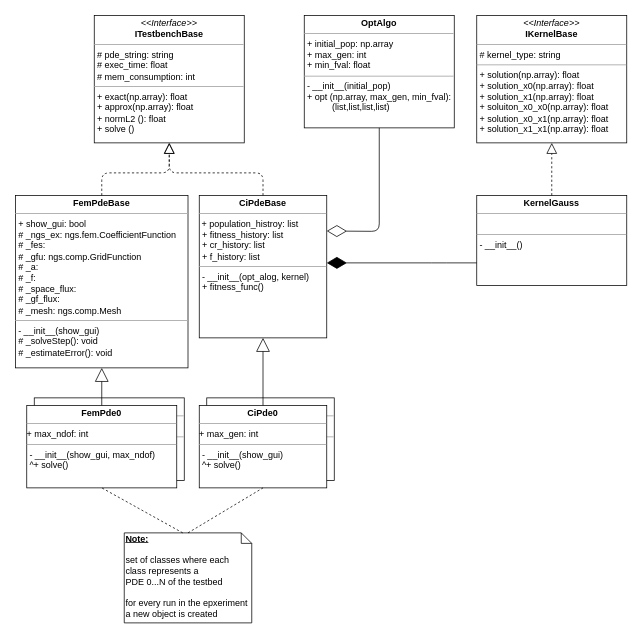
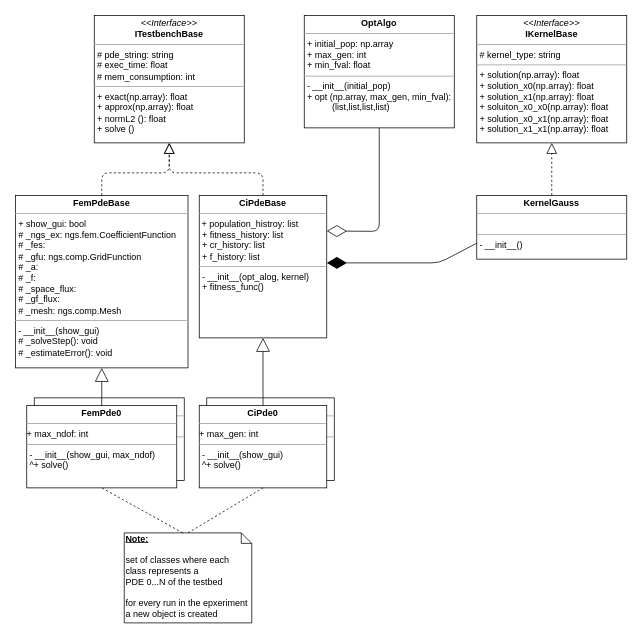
node "KernelGauss - __init__()": size 150x90 -> 150x64
